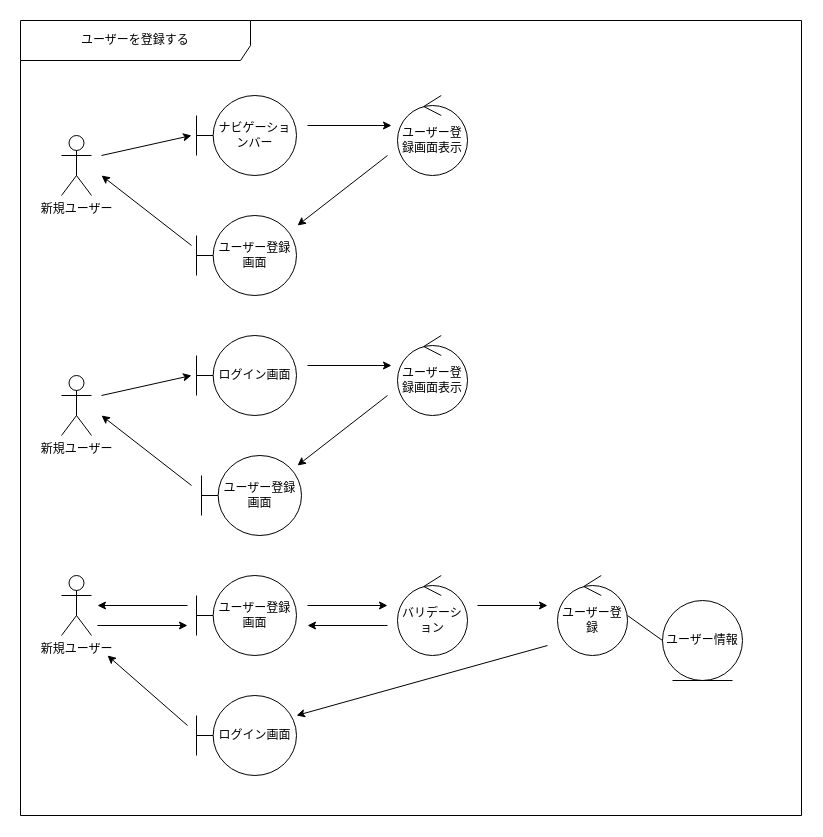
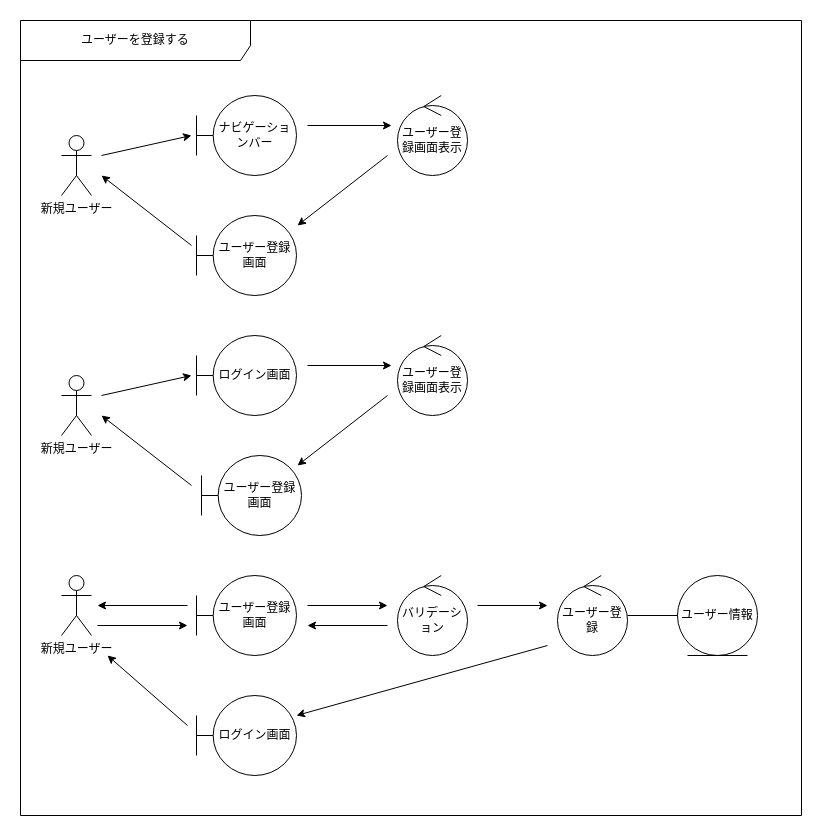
node "ユーザー情報": moved (703, 641) -> (718, 616)
